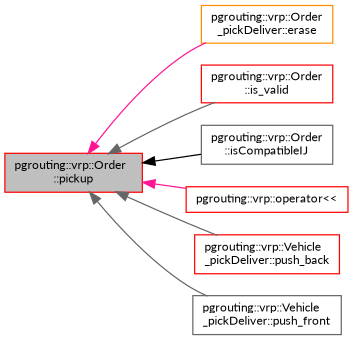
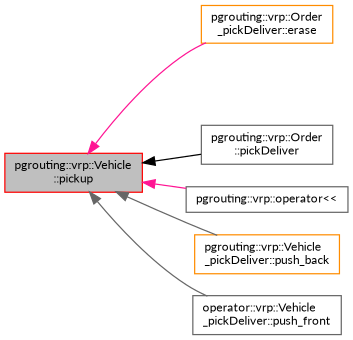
node "pgrouting::vrp::Order ::is_valid": removed
node "pgrouting::vrp::Order ::isCompatibleIJ": label "pgrouting::vrp::Order ::isCompatibleIJ" -> "pgrouting::vrp::Order ::pickDeliver"
node "pgrouting::vrp::Order ::pickup": label "pgrouting::vrp::Order ::pickup" -> "pgrouting::vrp::Vehicle ::pickup"
node "pgrouting::vrp::operator<<": color red -> gray40
node "pgrouting::vrp::Vehicle _pickDeliver::push_back": color red -> darkorange
node "pgrouting::vrp::Vehicle _pickDeliver::push_front": label "pgrouting::vrp::Vehicle _pickDeliver::push_front" -> "operator::vrp::Vehicle _pickDeliver::push_front"
